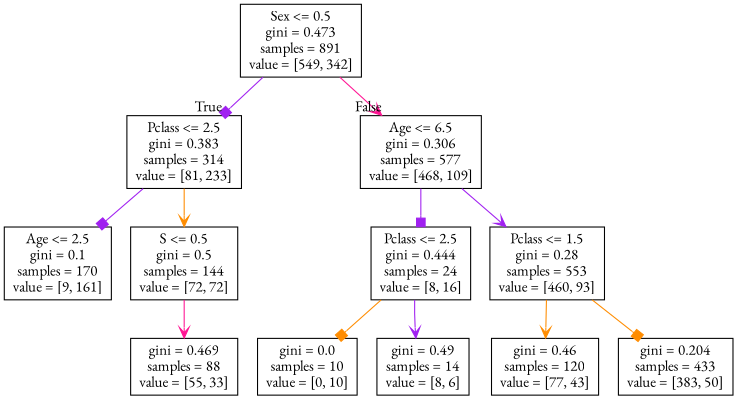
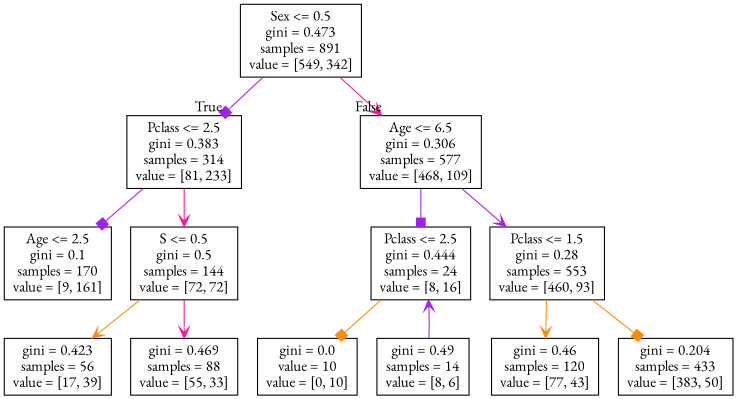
edge "Pclass <= 2.5 gini = 0.383 samples = 314 value = [81, 233]" -> "S <= 0.5 gini = 0.5 samples = 144 value = [72, 72]": color darkorange -> deeppink
edge "Pclass <= 2.5 gini = 0.444 samples = 24 value = [8, 16]" -> "gini = 0.49 samples = 14 value = [8, 6]": reversed
node "gini = 0.423 samples = 56 value = [17, 39]": added
node "gini = 0.0 samples = 10 value = [0, 10]": label "gini = 0.0 samples = 10 value = [0, 10]" -> "gini = 0.0 value = 10 value = [0, 10]"
